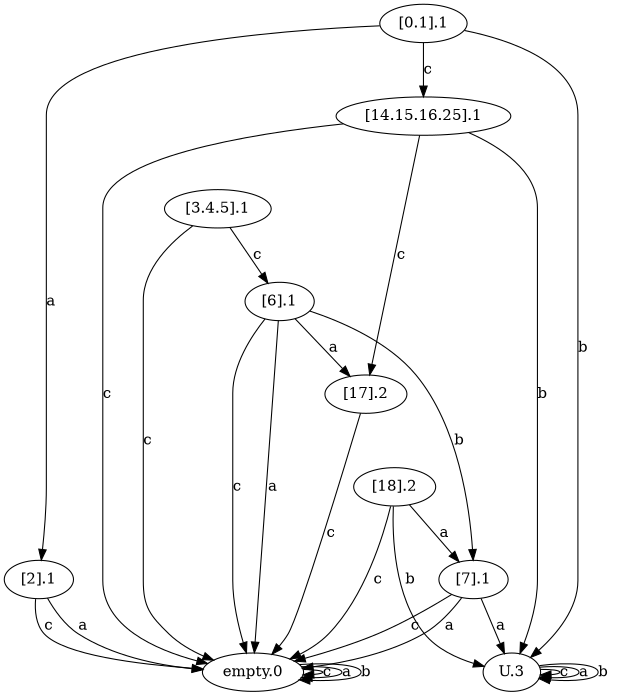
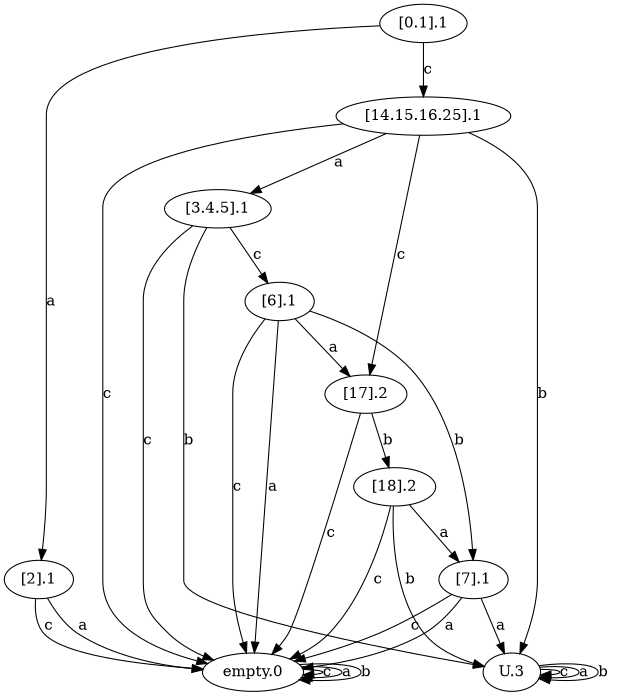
edge "[14.15.16.25].1" -> "[3.4.5].1": added, label "a"
edge "[0.1].1" -> "U.3": now "[3.4.5].1" -> "U.3"
edge "[17].2" -> "[18].2": added, label "b"
